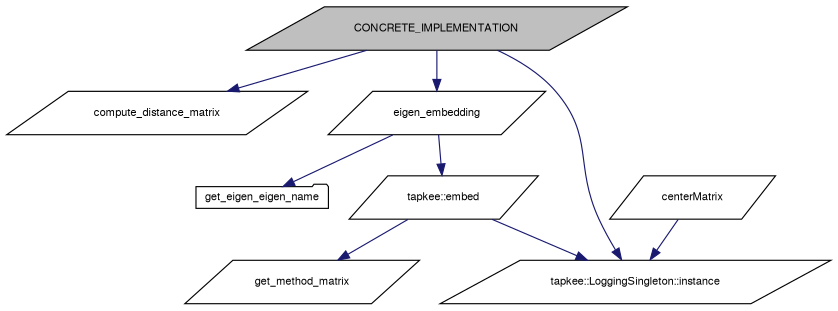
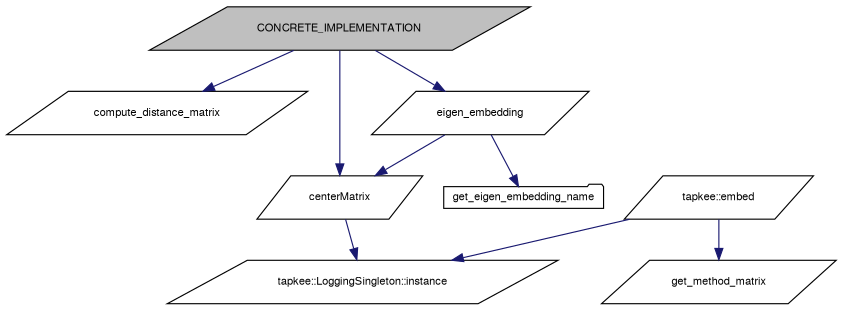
edge "CONCRETE_IMPLEMENTATION" -> "tapkee::LoggingSingleton::instance": now "CONCRETE_IMPLEMENTATION" -> "centerMatrix"
edge "eigen_embedding" -> "tapkee::embed": now "eigen_embedding" -> "centerMatrix"
node "get_eigen_eigen_name": label "get_eigen_eigen_name" -> "get_eigen_embedding_name"
